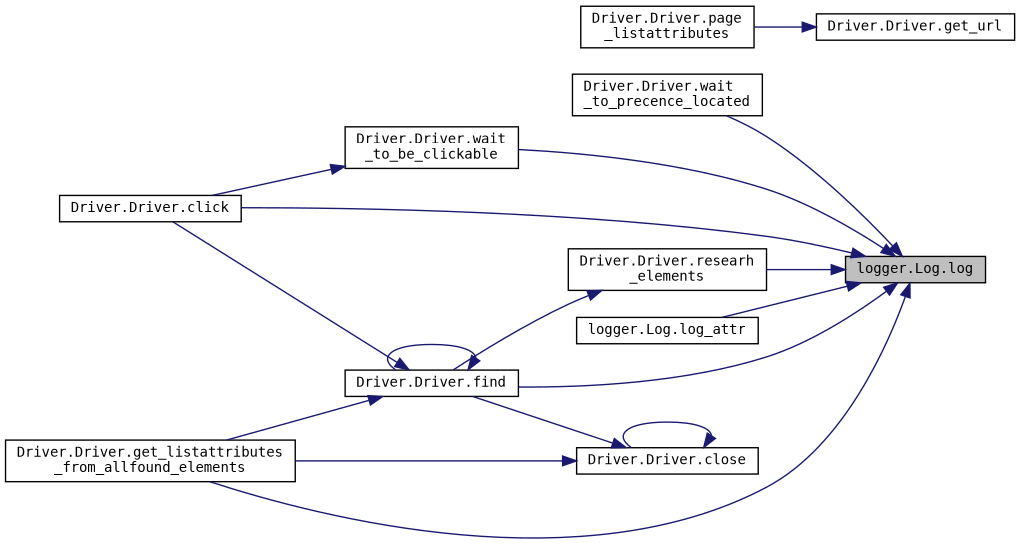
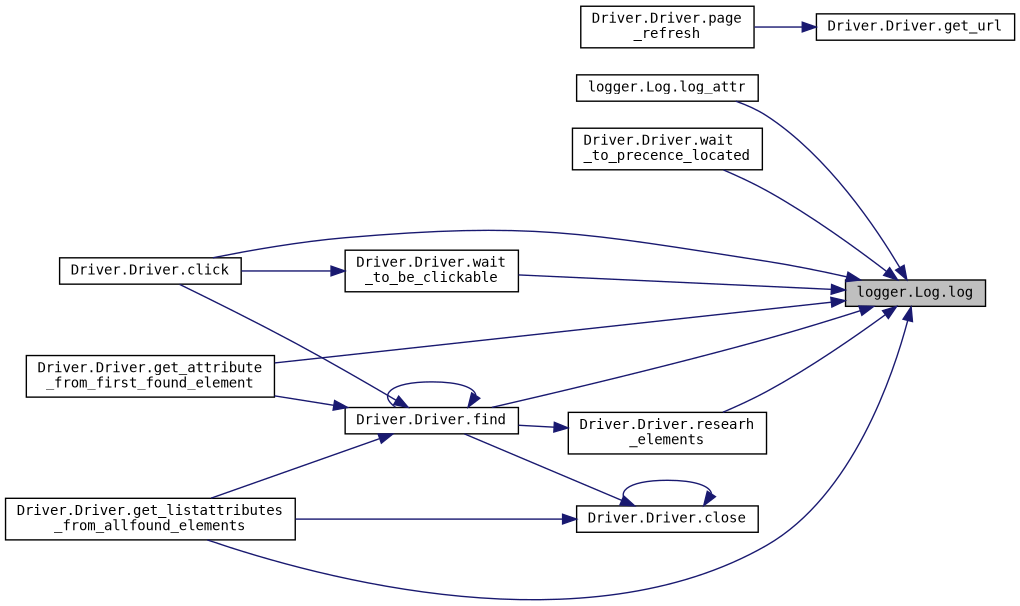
node "Driver.Driver.page _listattributes": label "Driver.Driver.page _listattributes" -> "Driver.Driver.page _refresh"
node "Driver.Driver.get_attribute _from_first_found_element": added
